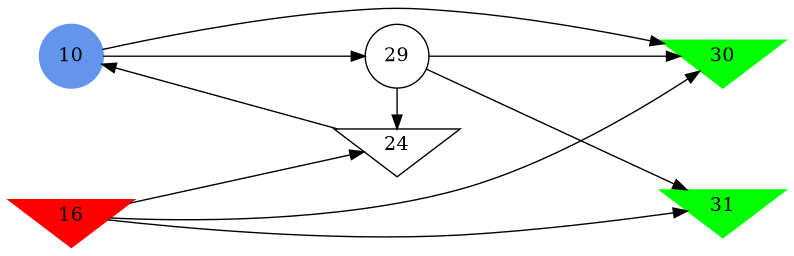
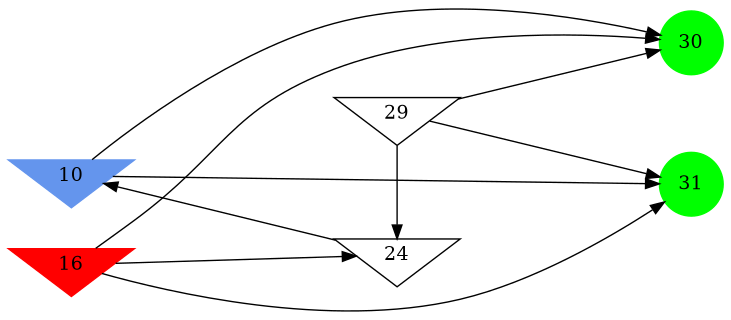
node "10": shape circle -> invtriangle
edge "10" -> "29": now "10" -> "31"
node "29": shape circle -> invtriangle
node "30": shape invtriangle -> circle
node "31": shape invtriangle -> circle
